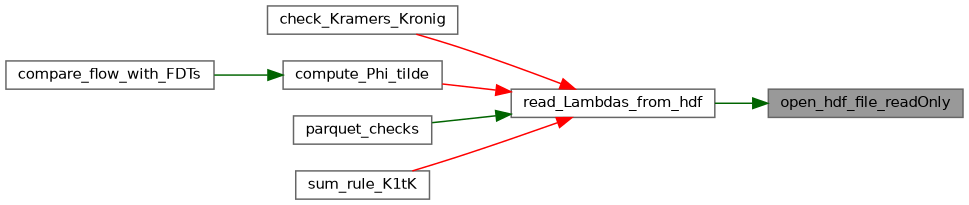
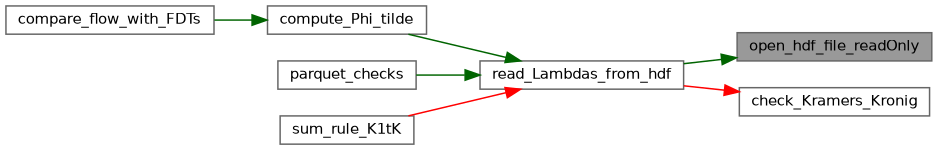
edge "check_Kramers_Kronig" -> "read_Lambdas_from_hdf": reversed
edge "compute_Phi_tilde" -> "read_Lambdas_from_hdf": color red -> darkgreen
